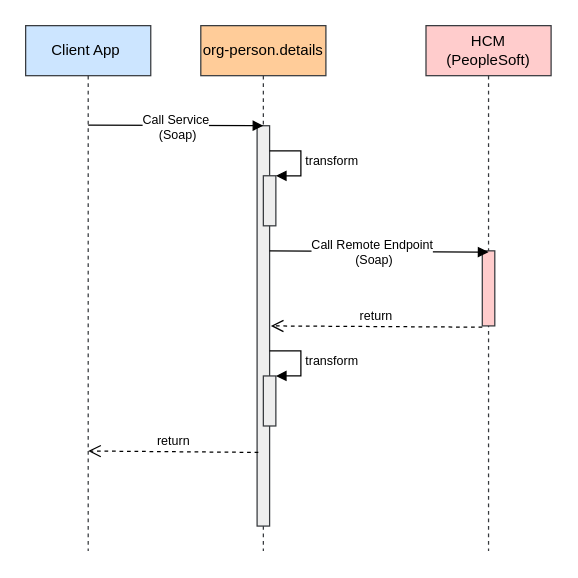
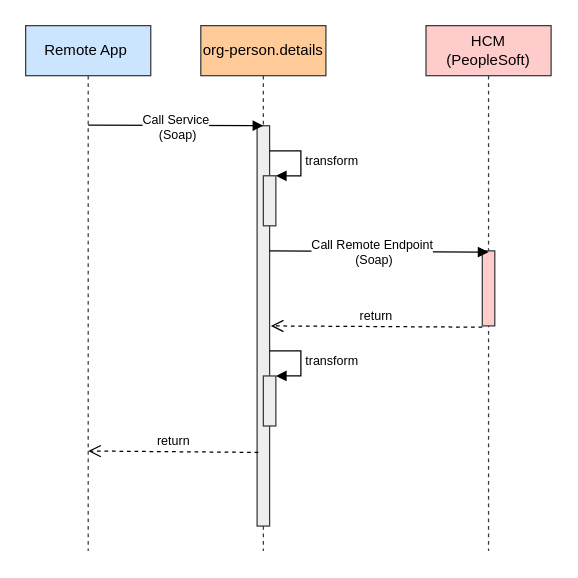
node "Client App": label "Client App" -> "Remote App"
